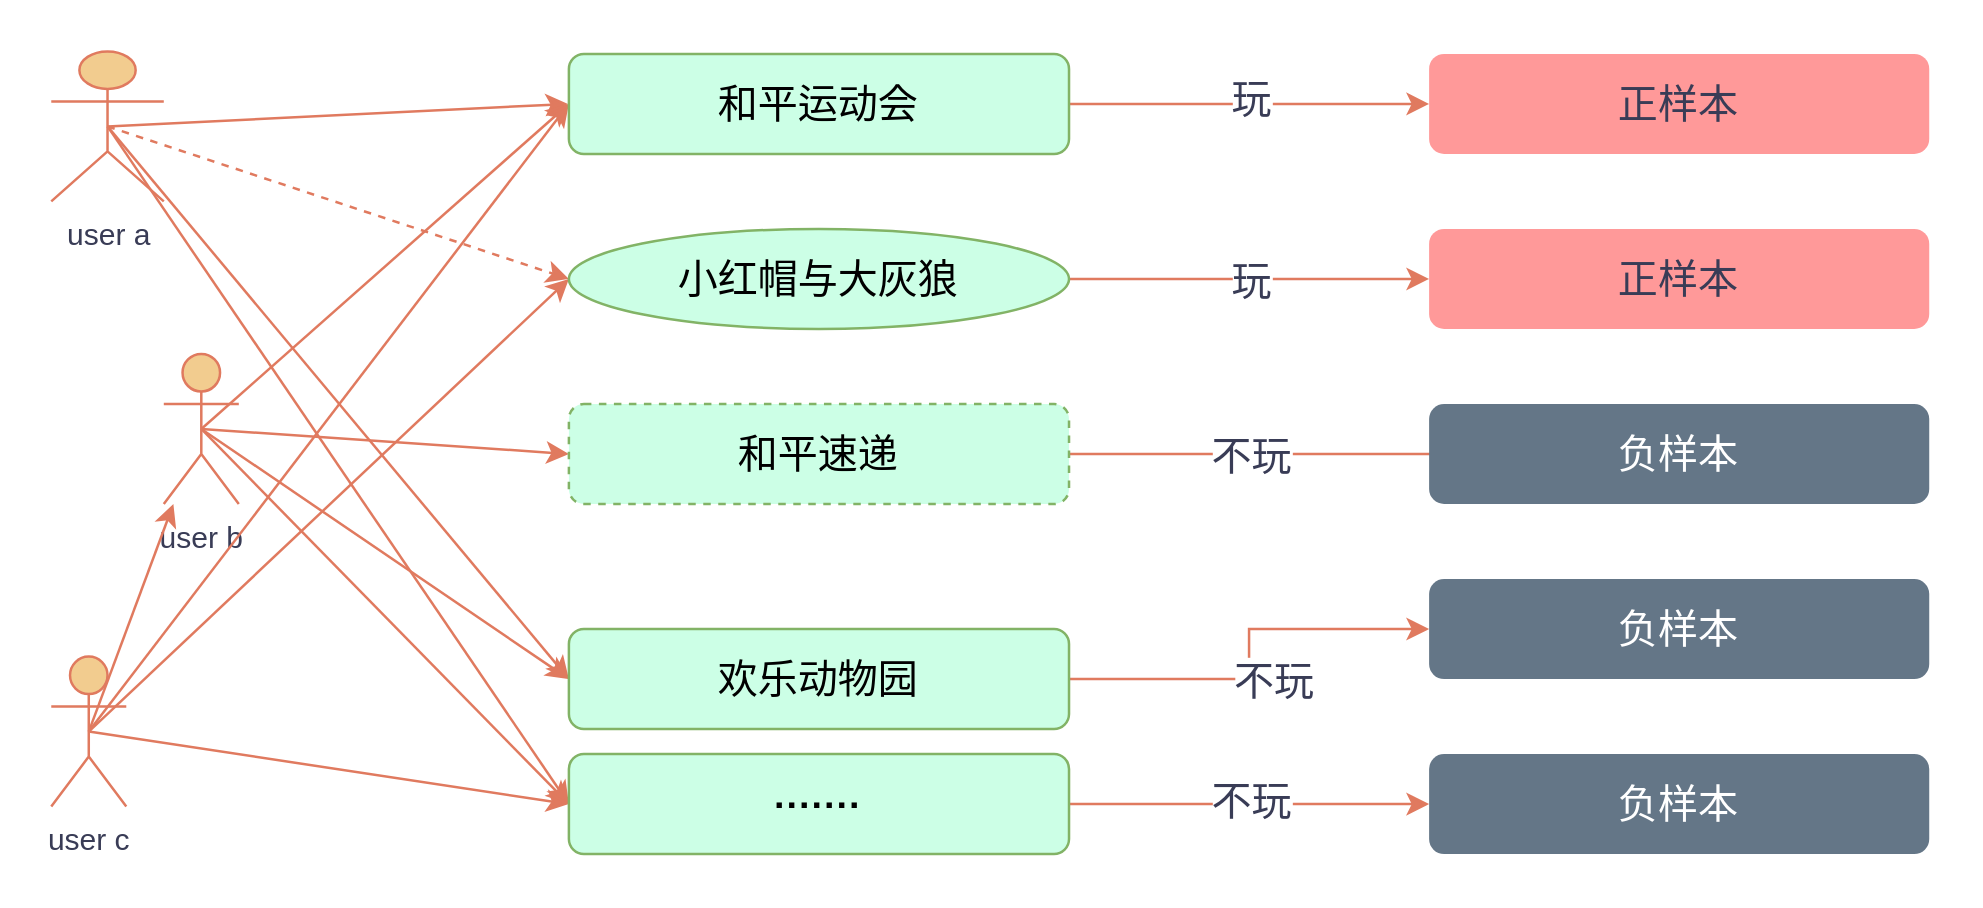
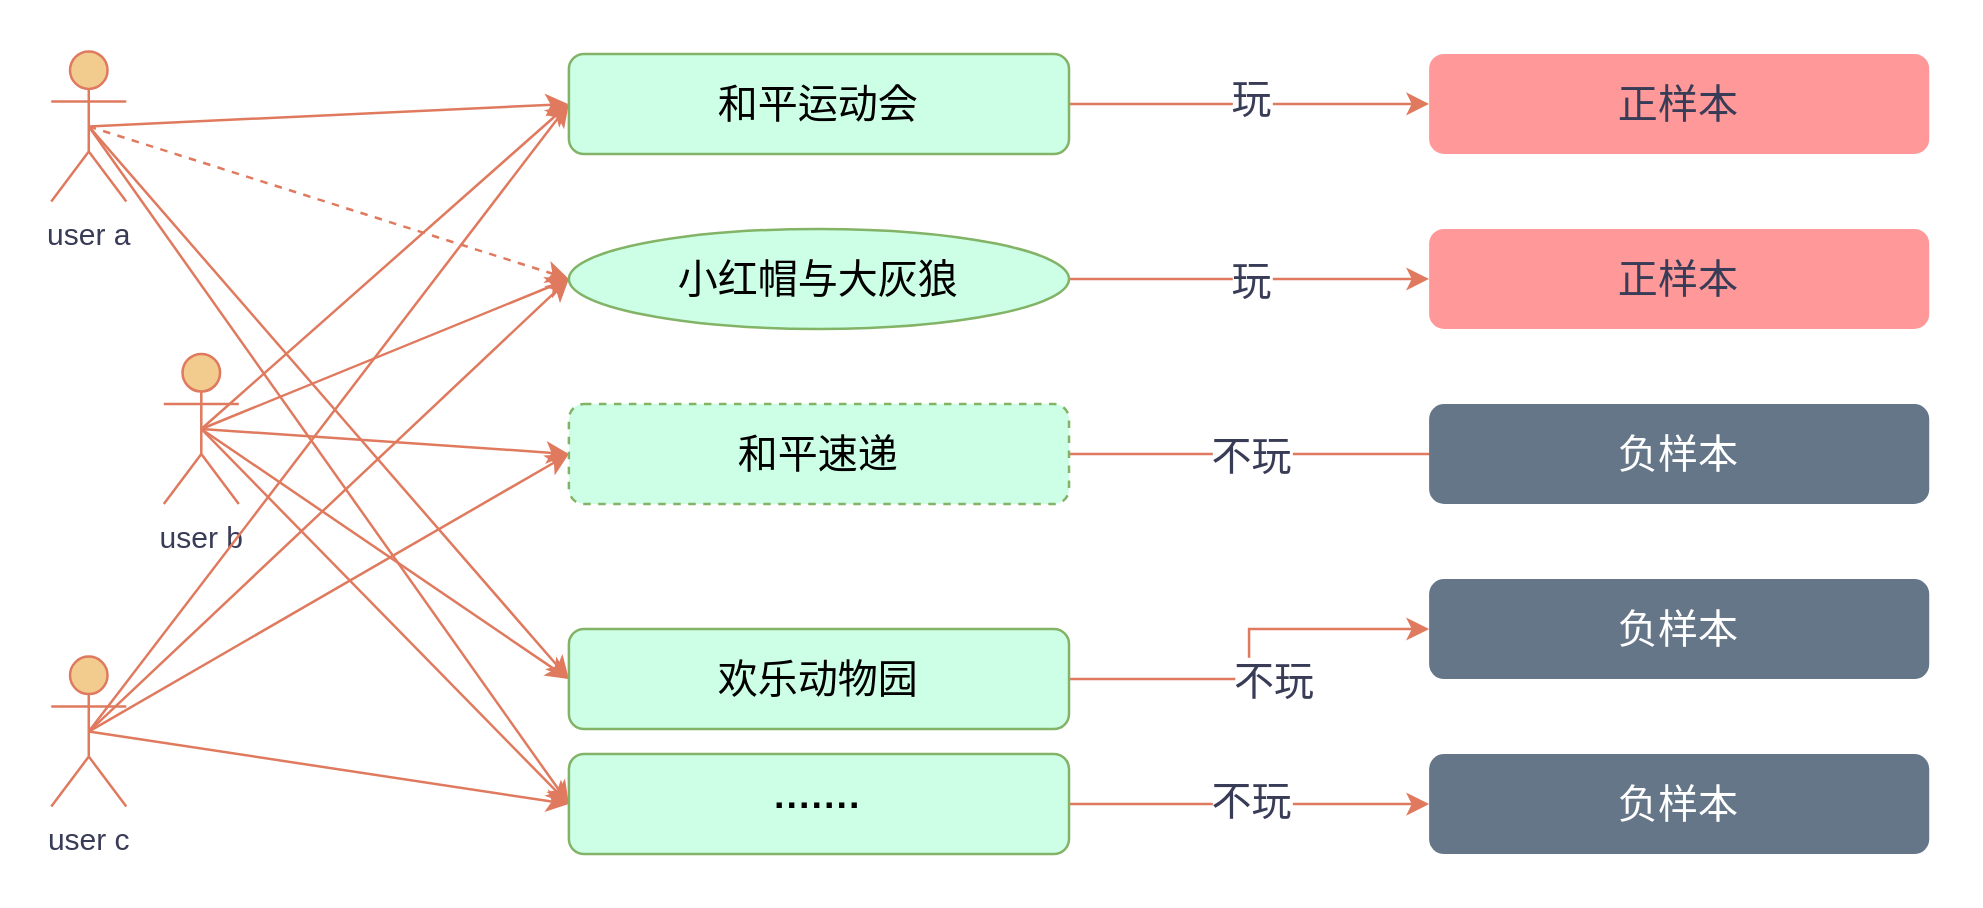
node "user a": size 113x150 -> 75x150
edge "user b" -> "小红帽与大灰狼": added
edge "user c" -> "user b": now "user c" -> "和平速递"
